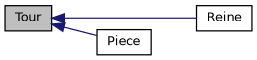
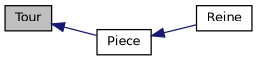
edge "Reine" -> "Tour": now "Reine" -> "Piece"
